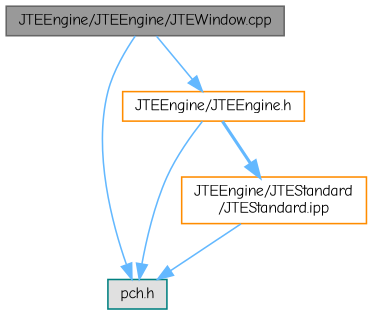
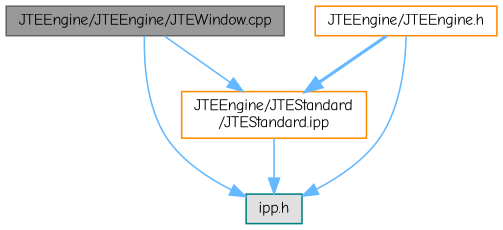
edge "JTEEngine/JTEEngine/JTEWindow.cpp" -> "JTEEngine/JTEEngine.h": now "JTEEngine/JTEEngine/JTEWindow.cpp" -> "JTEEngine/JTEStandard /JTEStandard.ipp"
node "pch.h": label "pch.h" -> "ipp.h"
